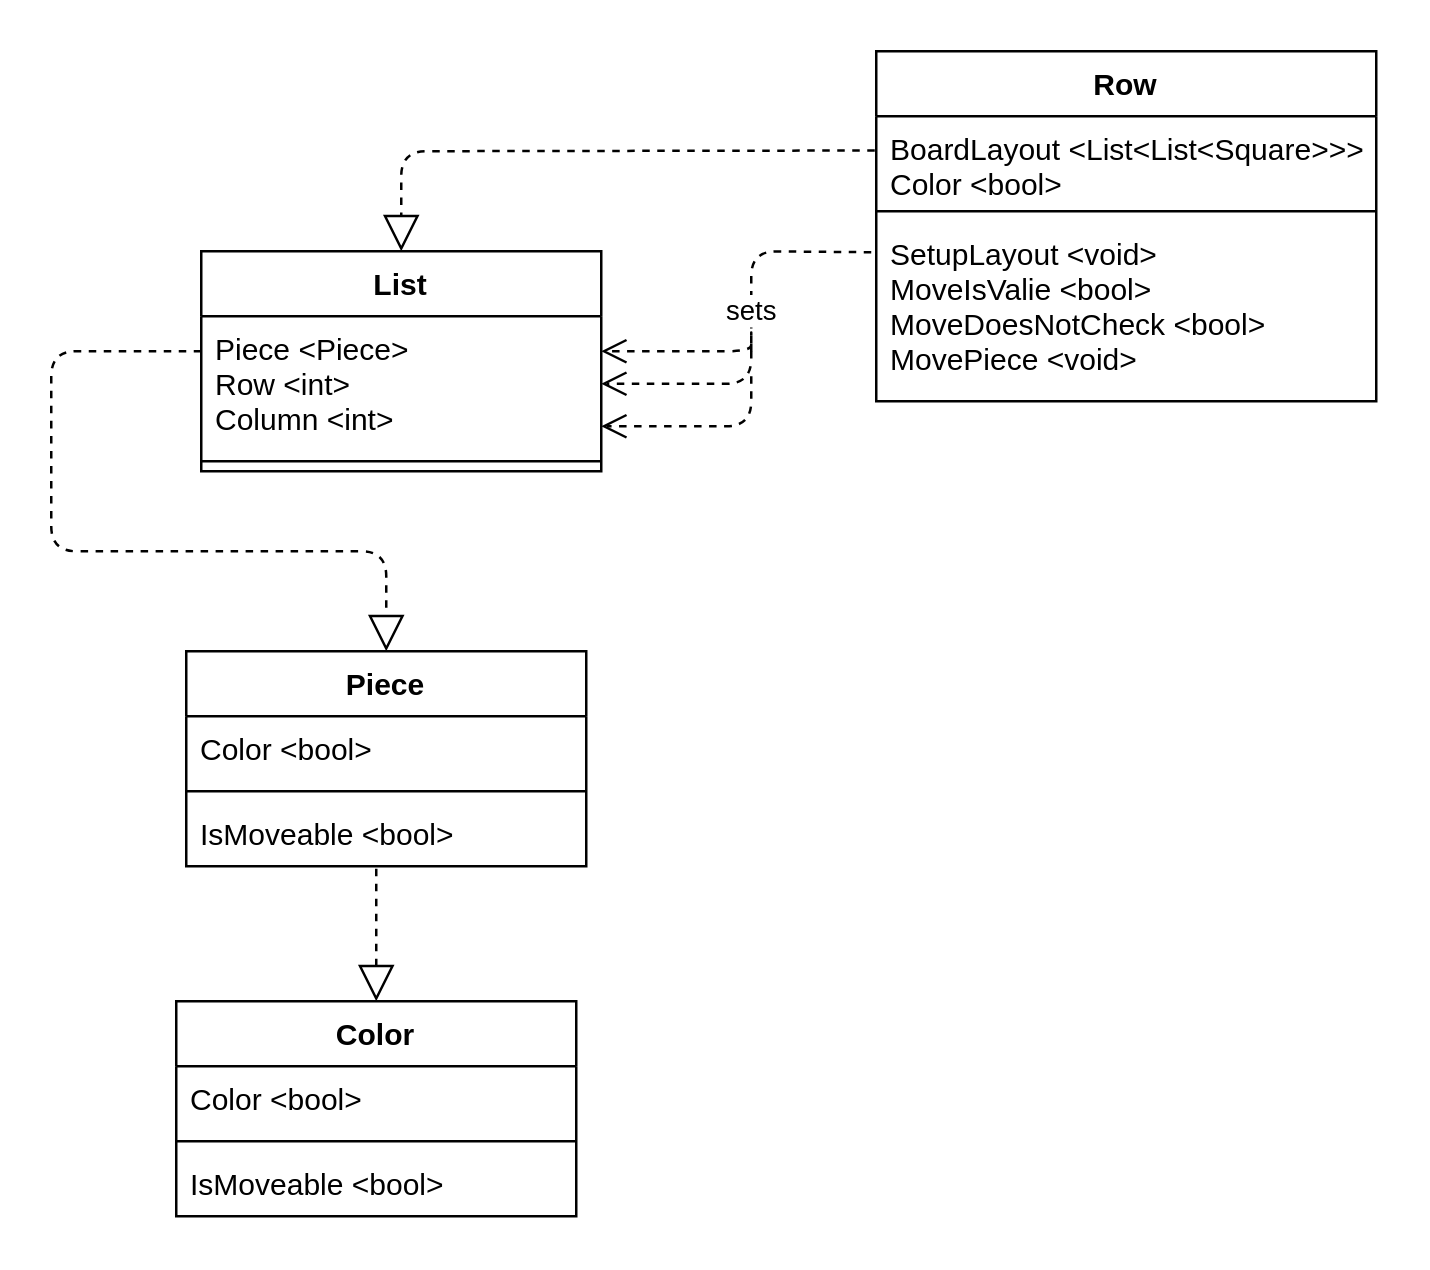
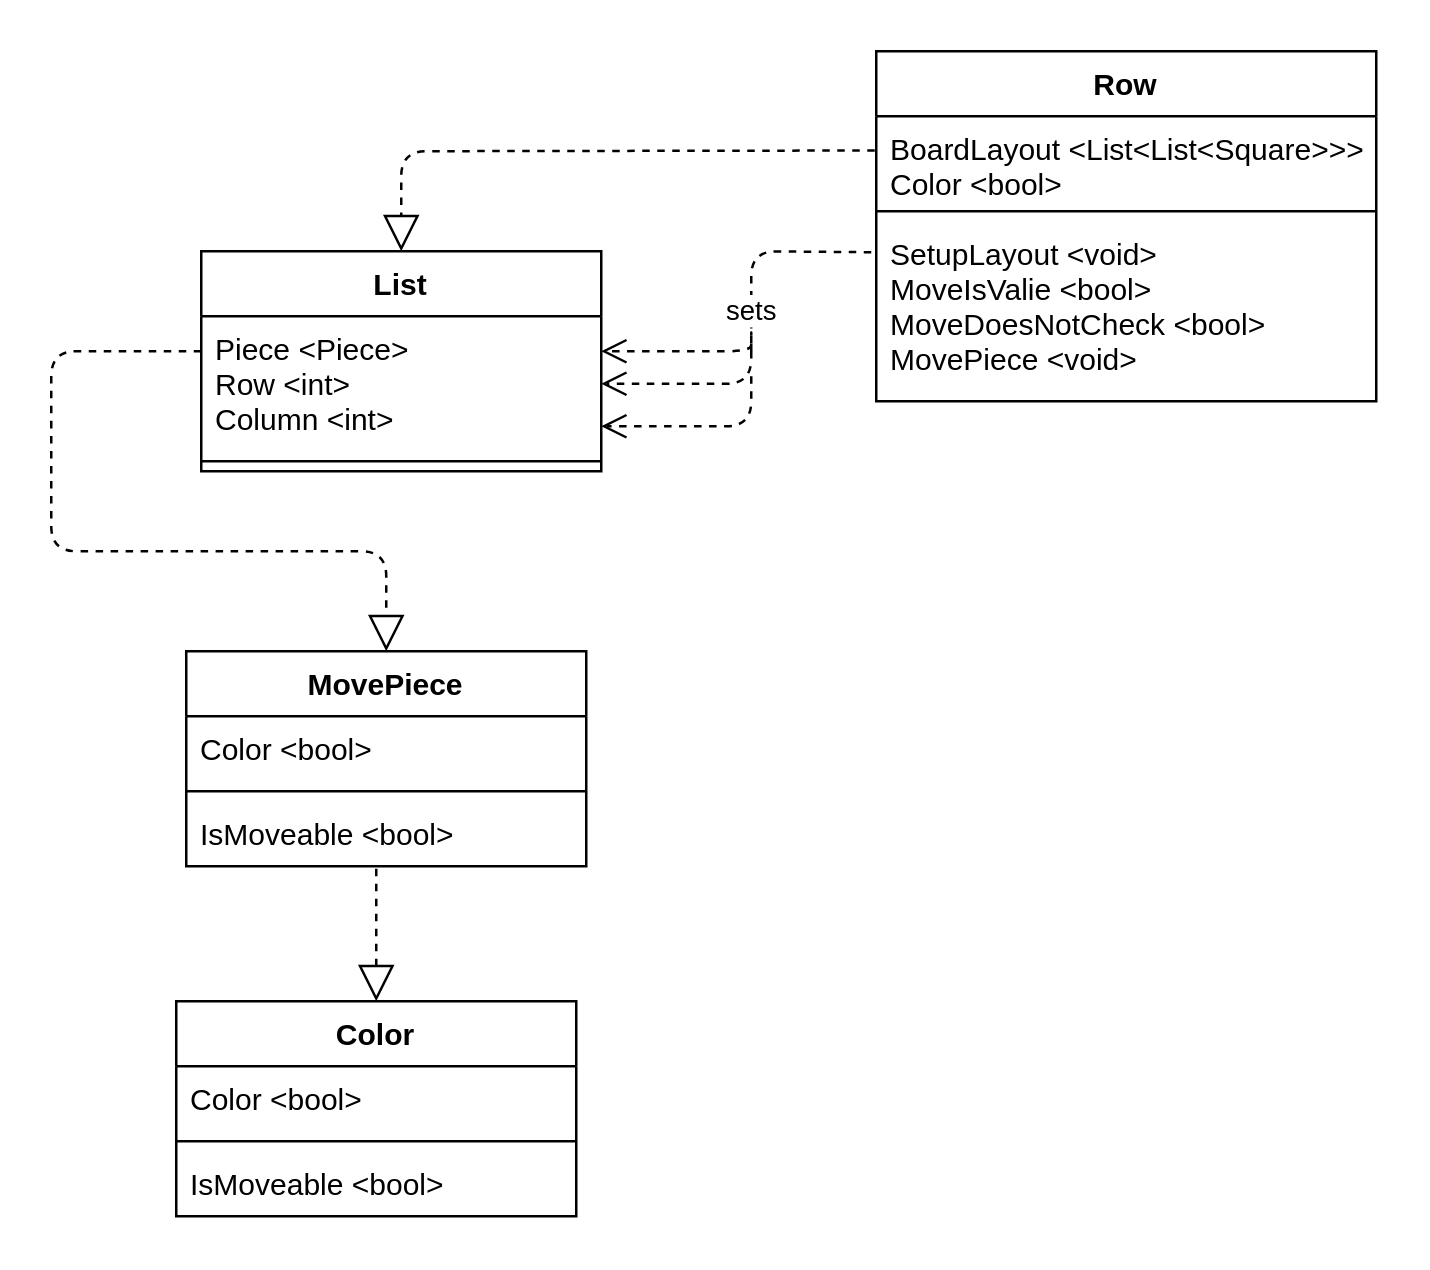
node "Piece": label "Piece" -> "MovePiece"
